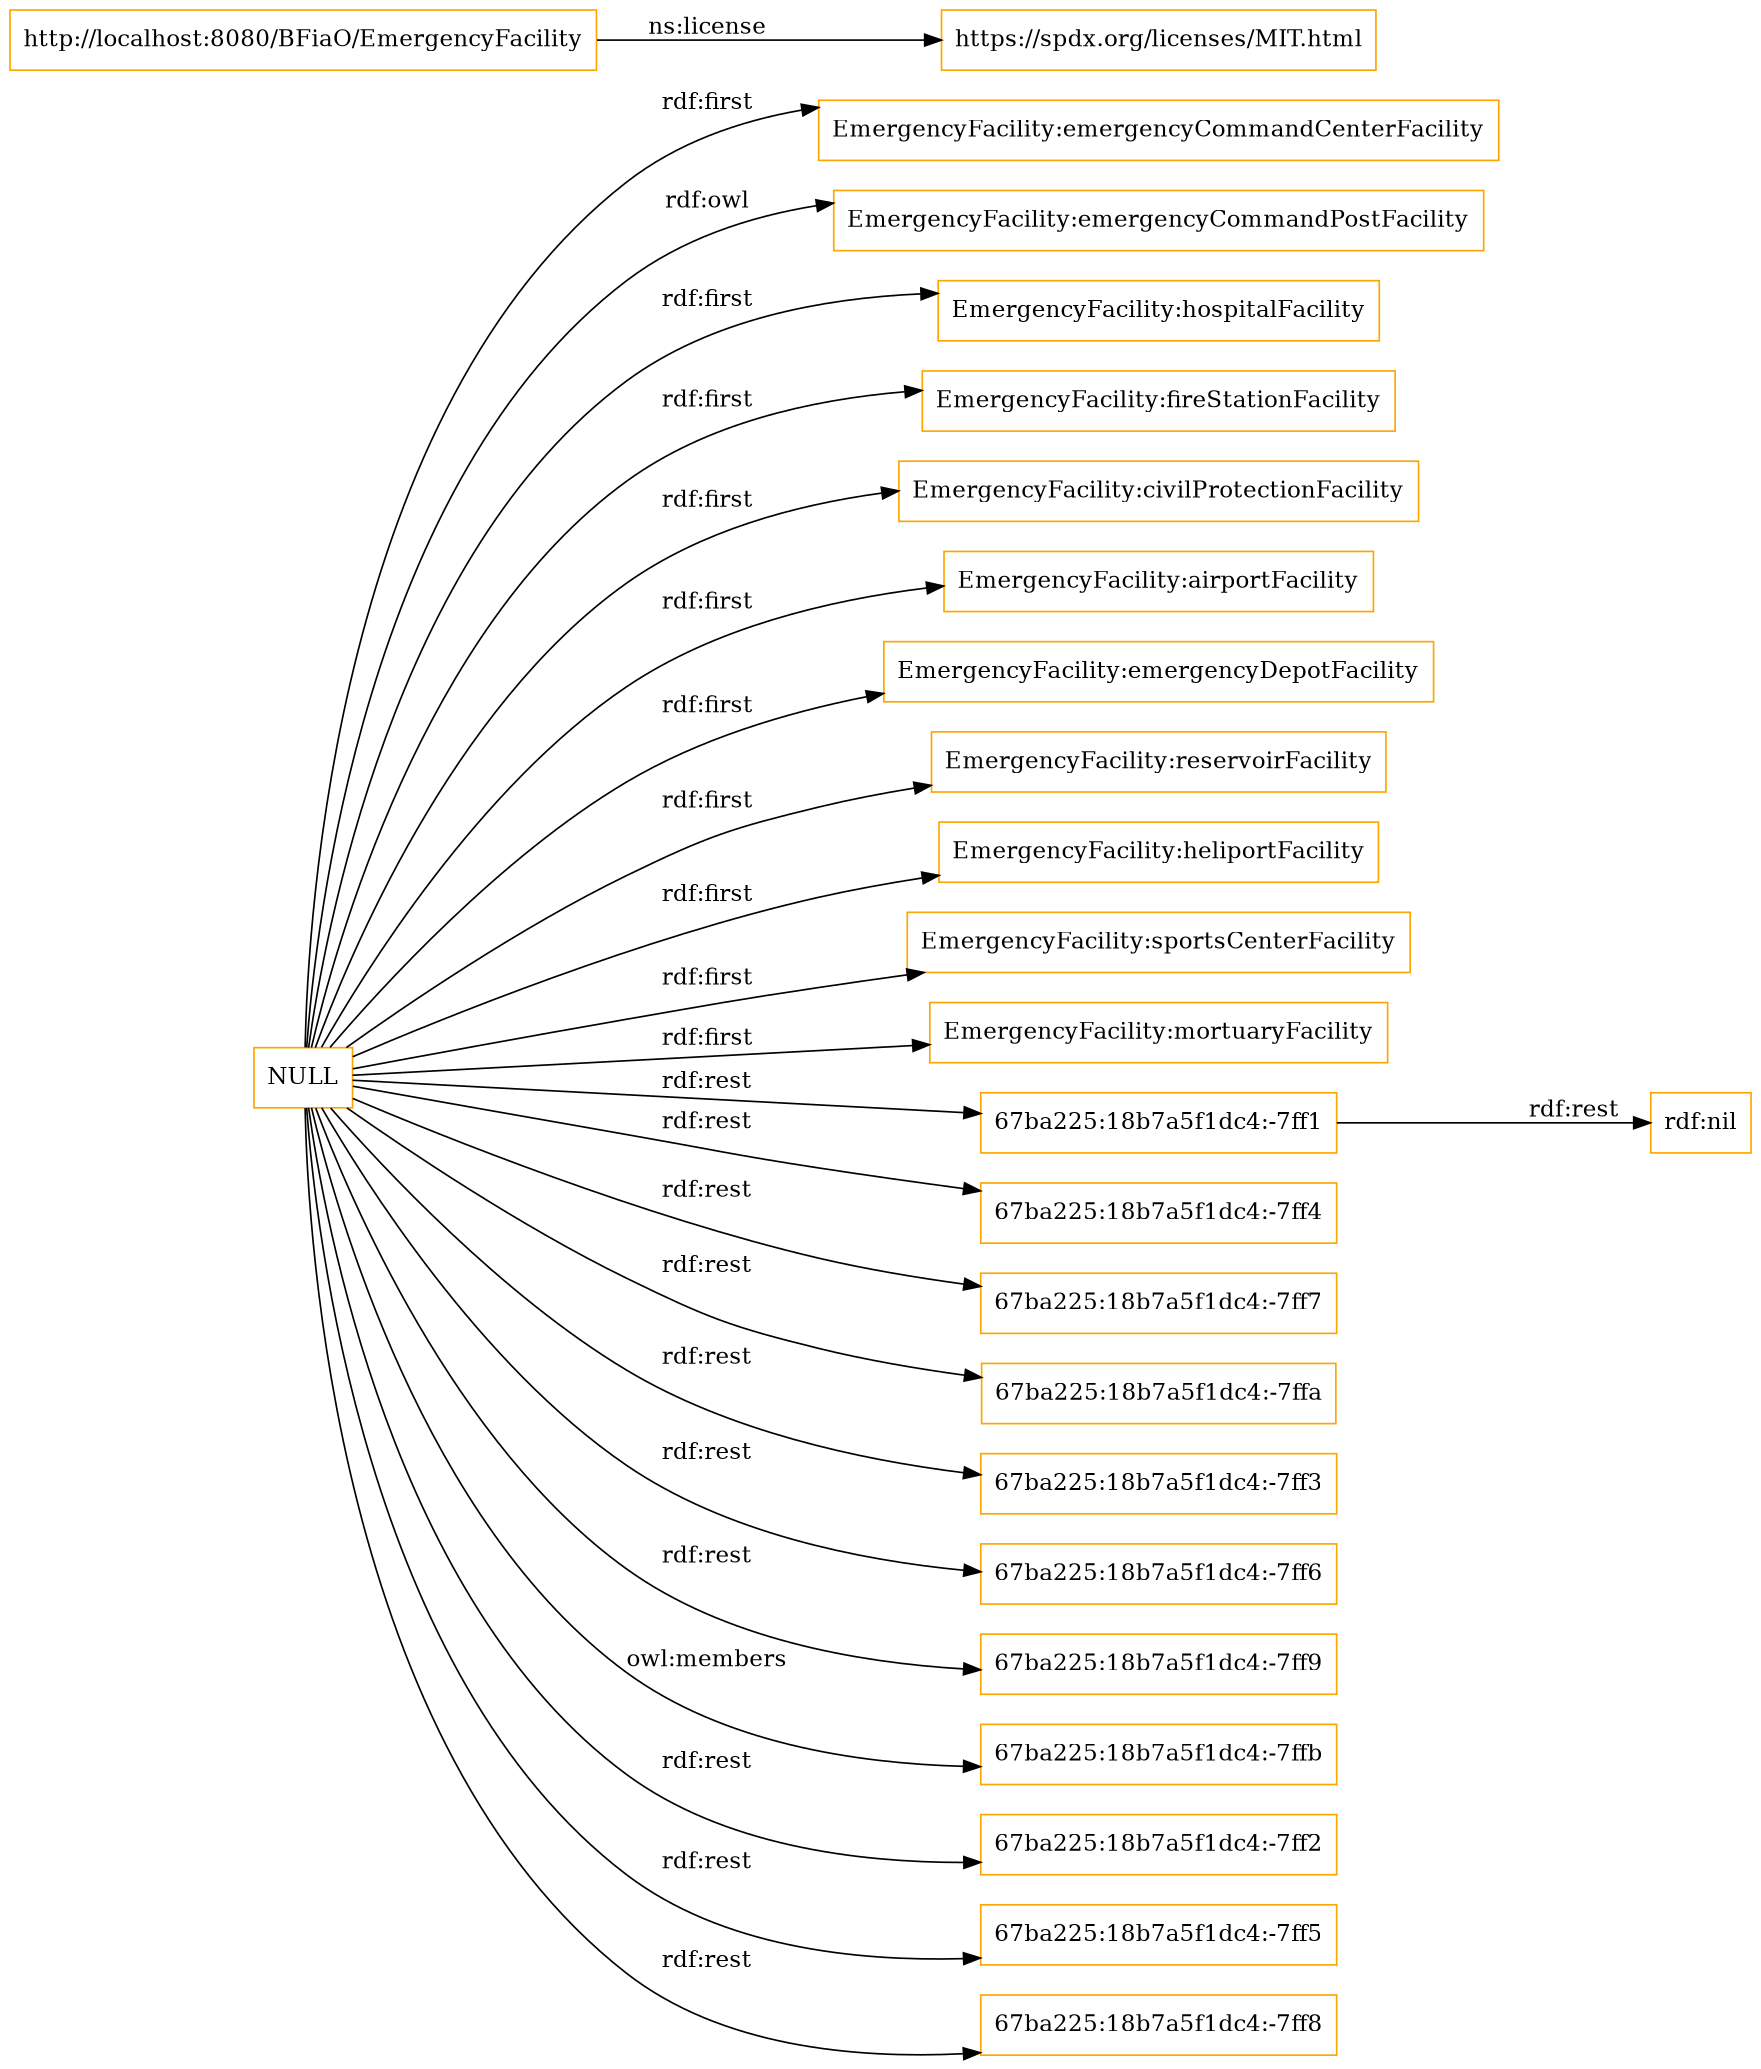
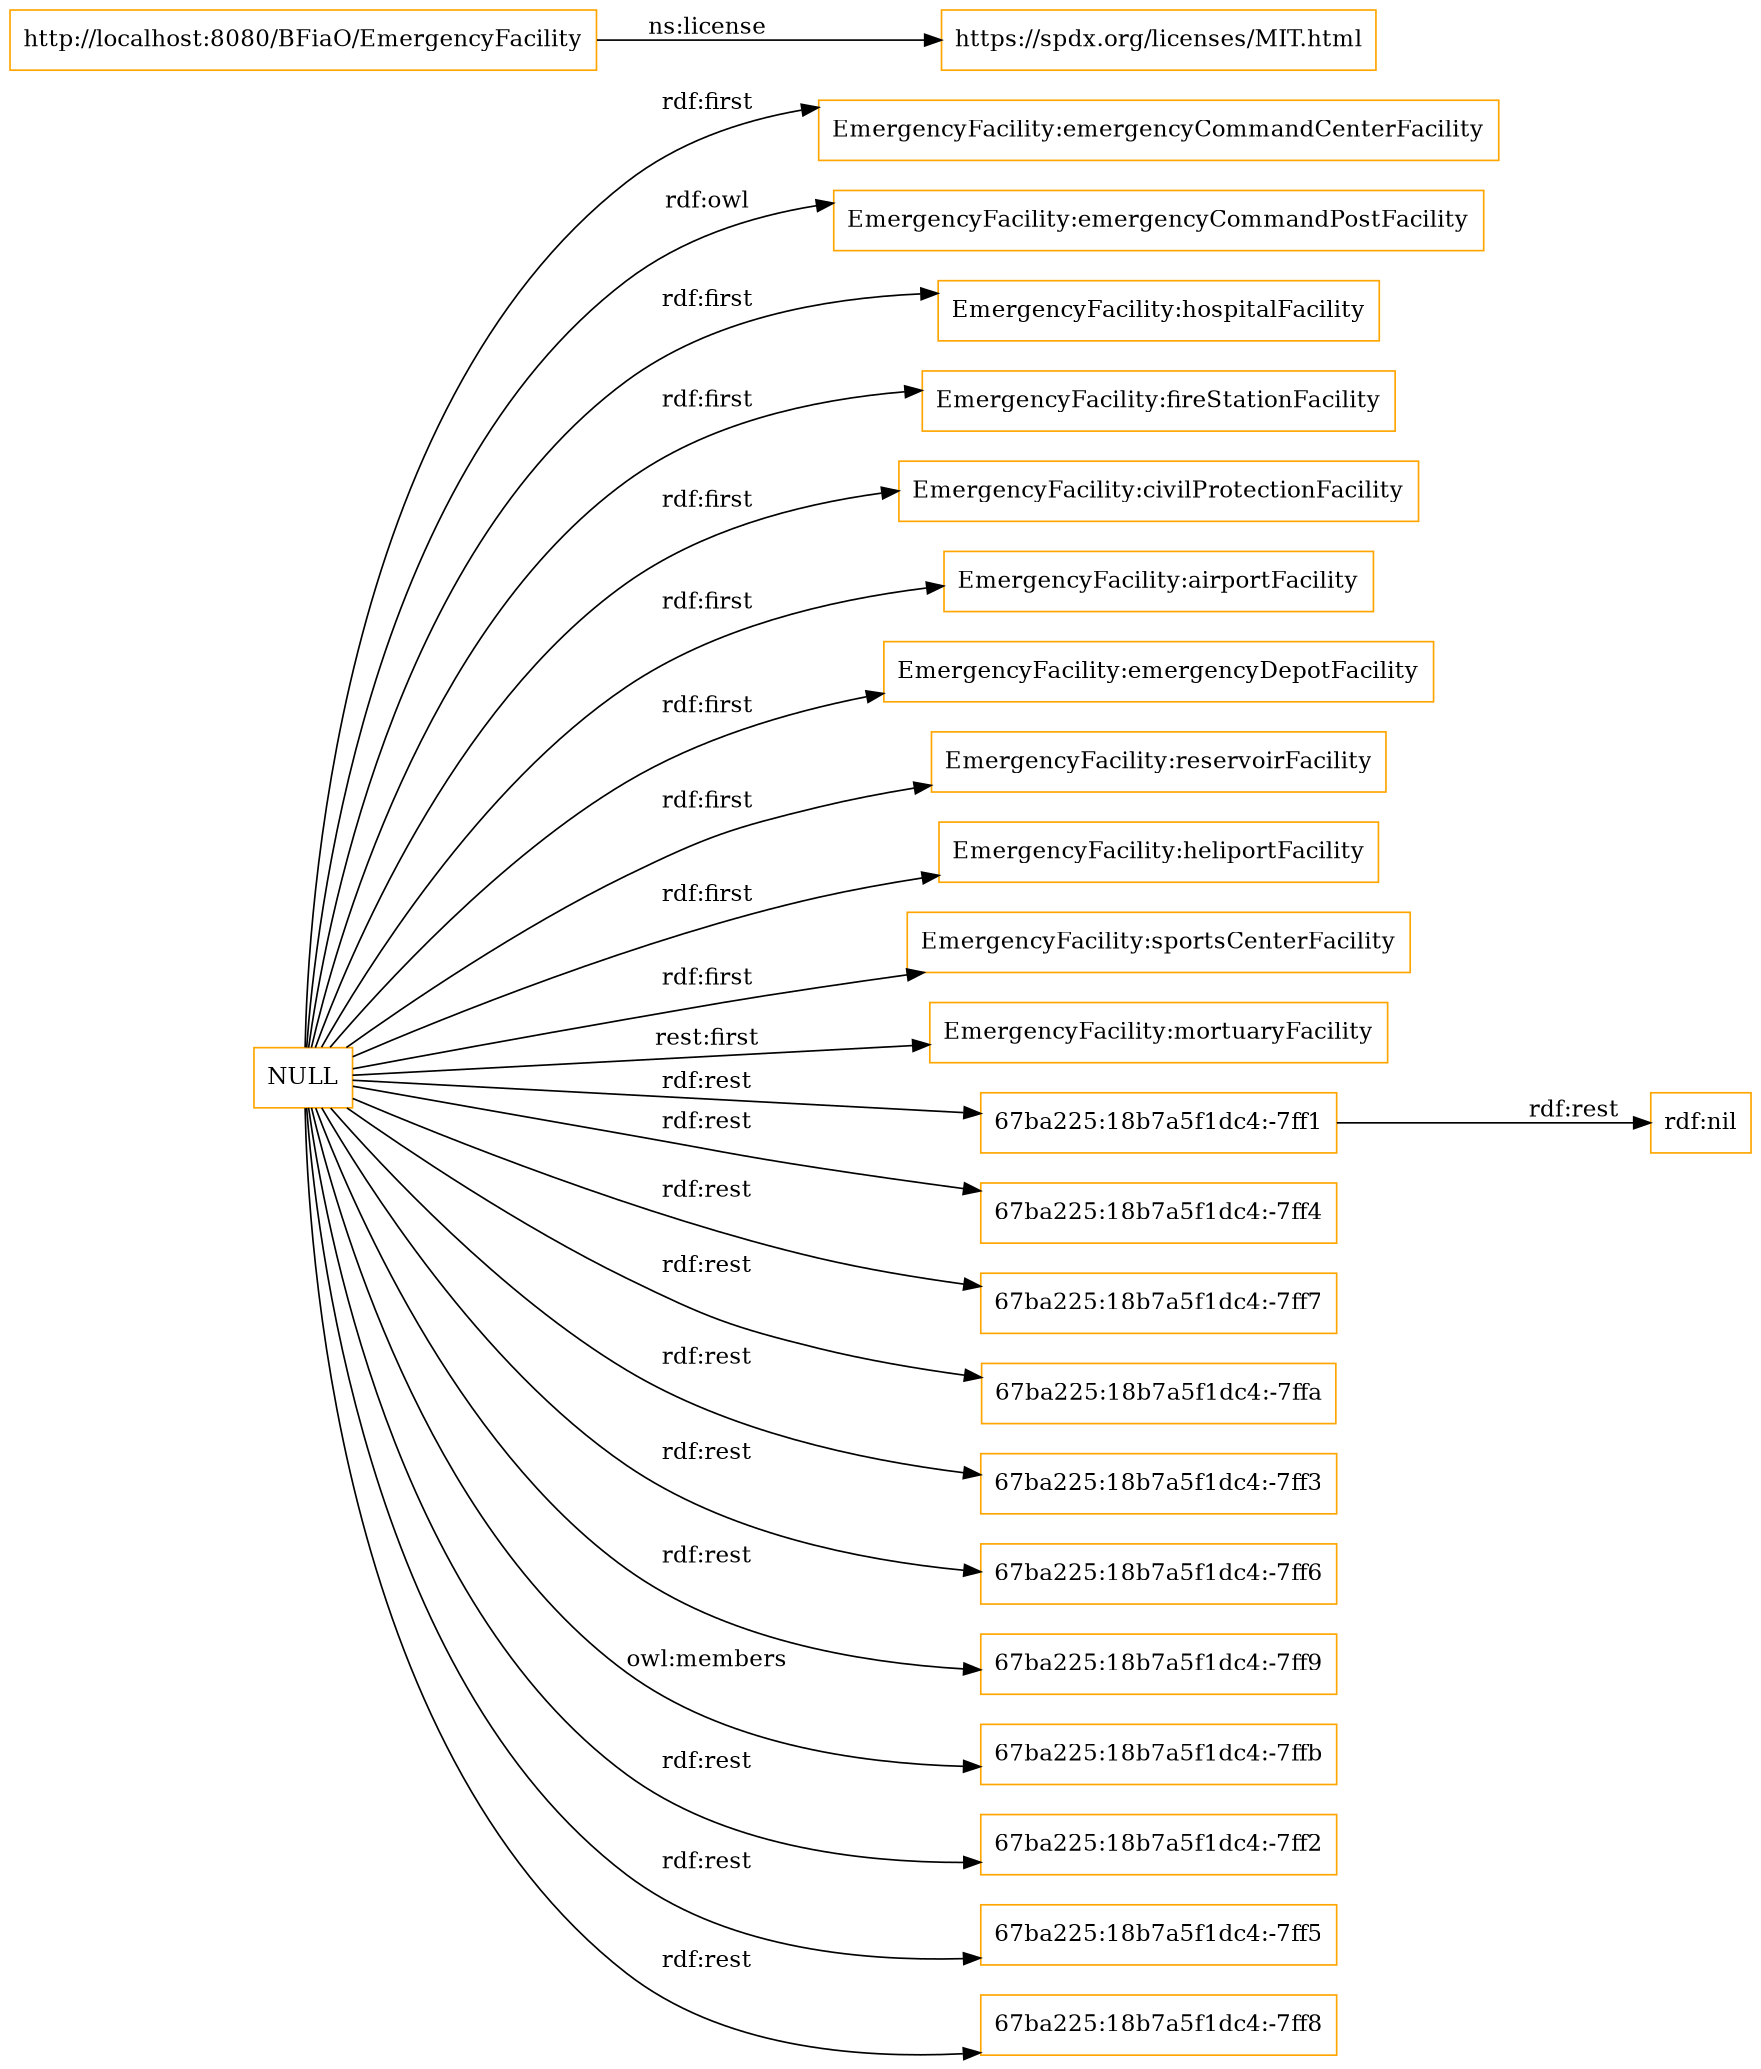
edge "NULL" -> "EmergencyFacility:mortuaryFacility": label "rdf:first" -> "rest:first"
